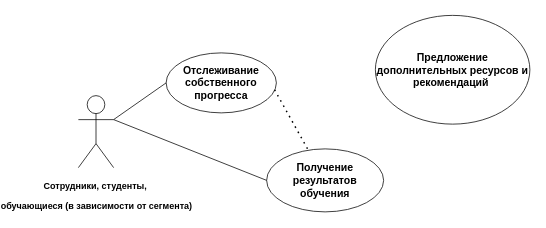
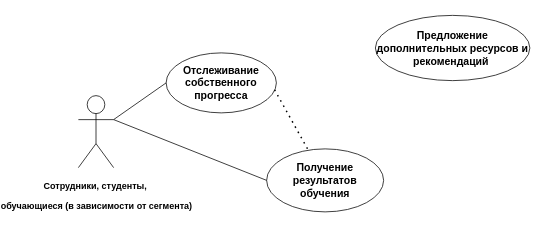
node "Предложение дополнительных ресурсов и рекомендаций": size 155x109 -> 155x65
